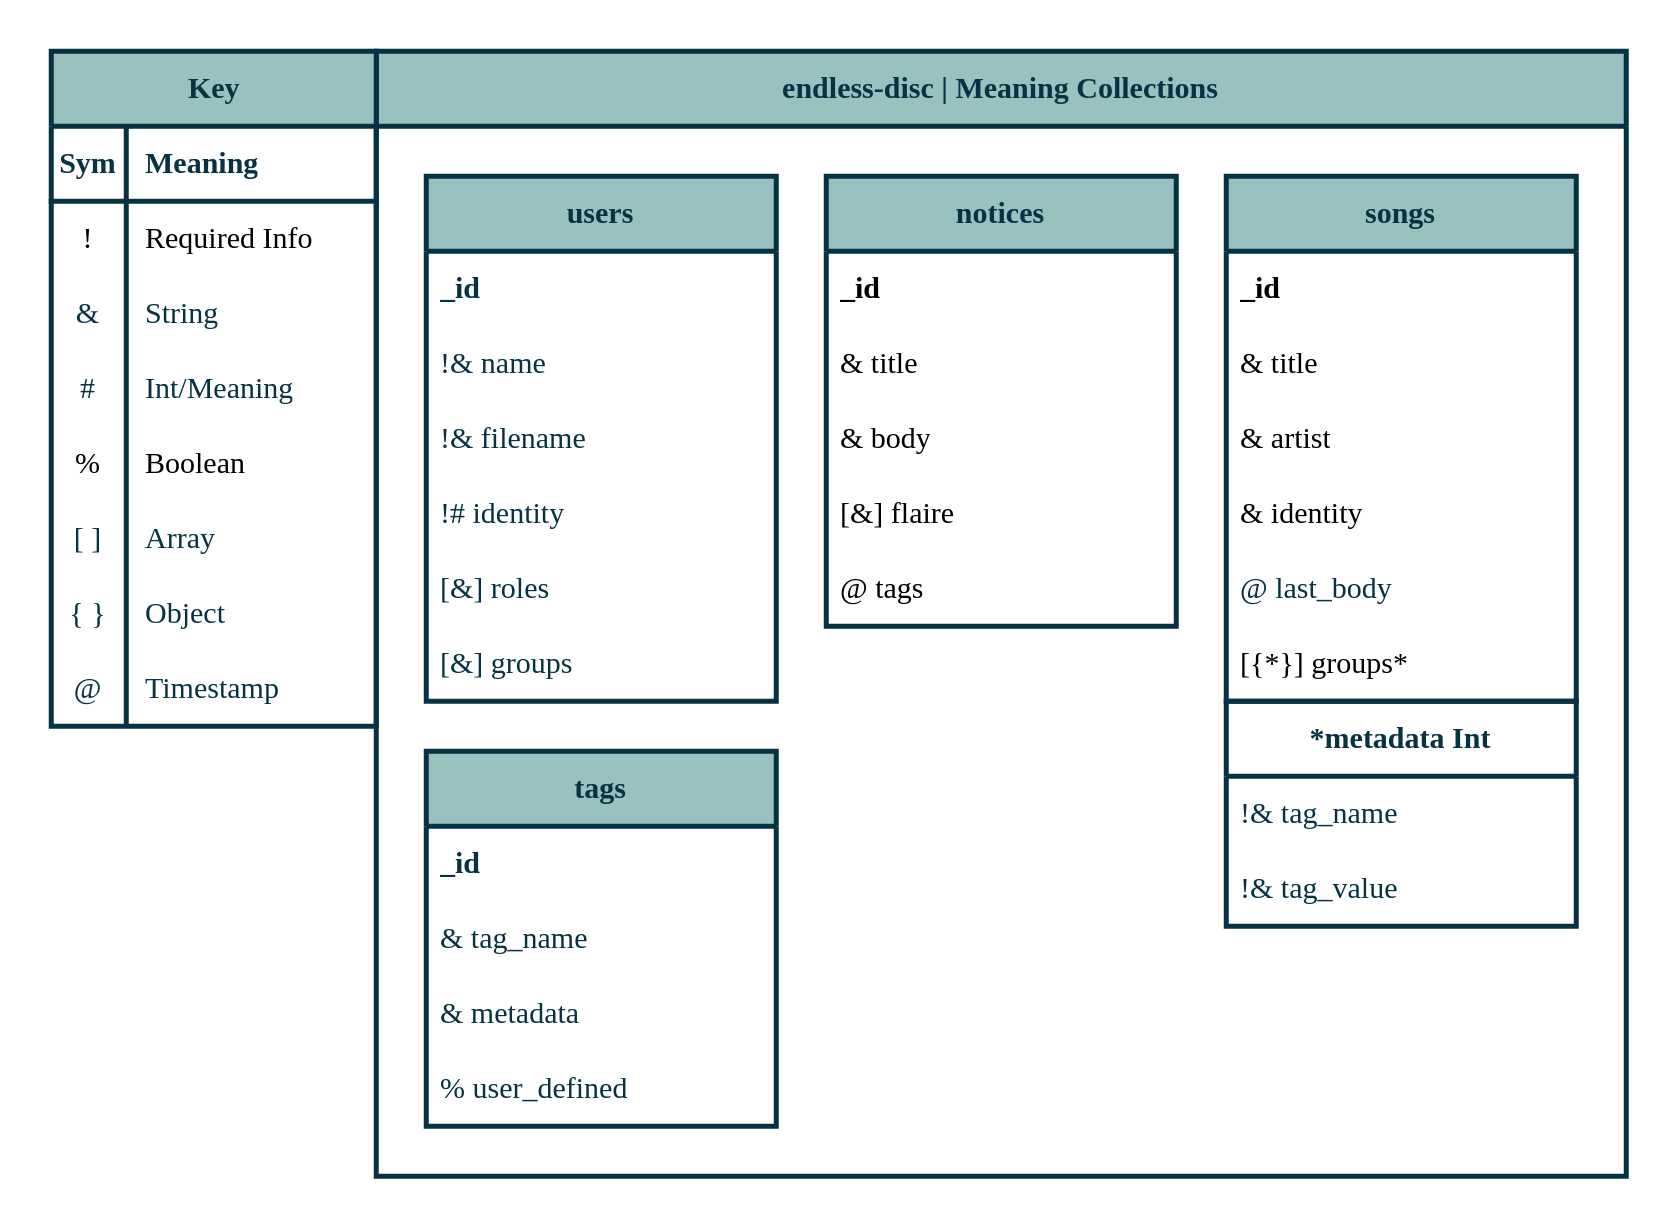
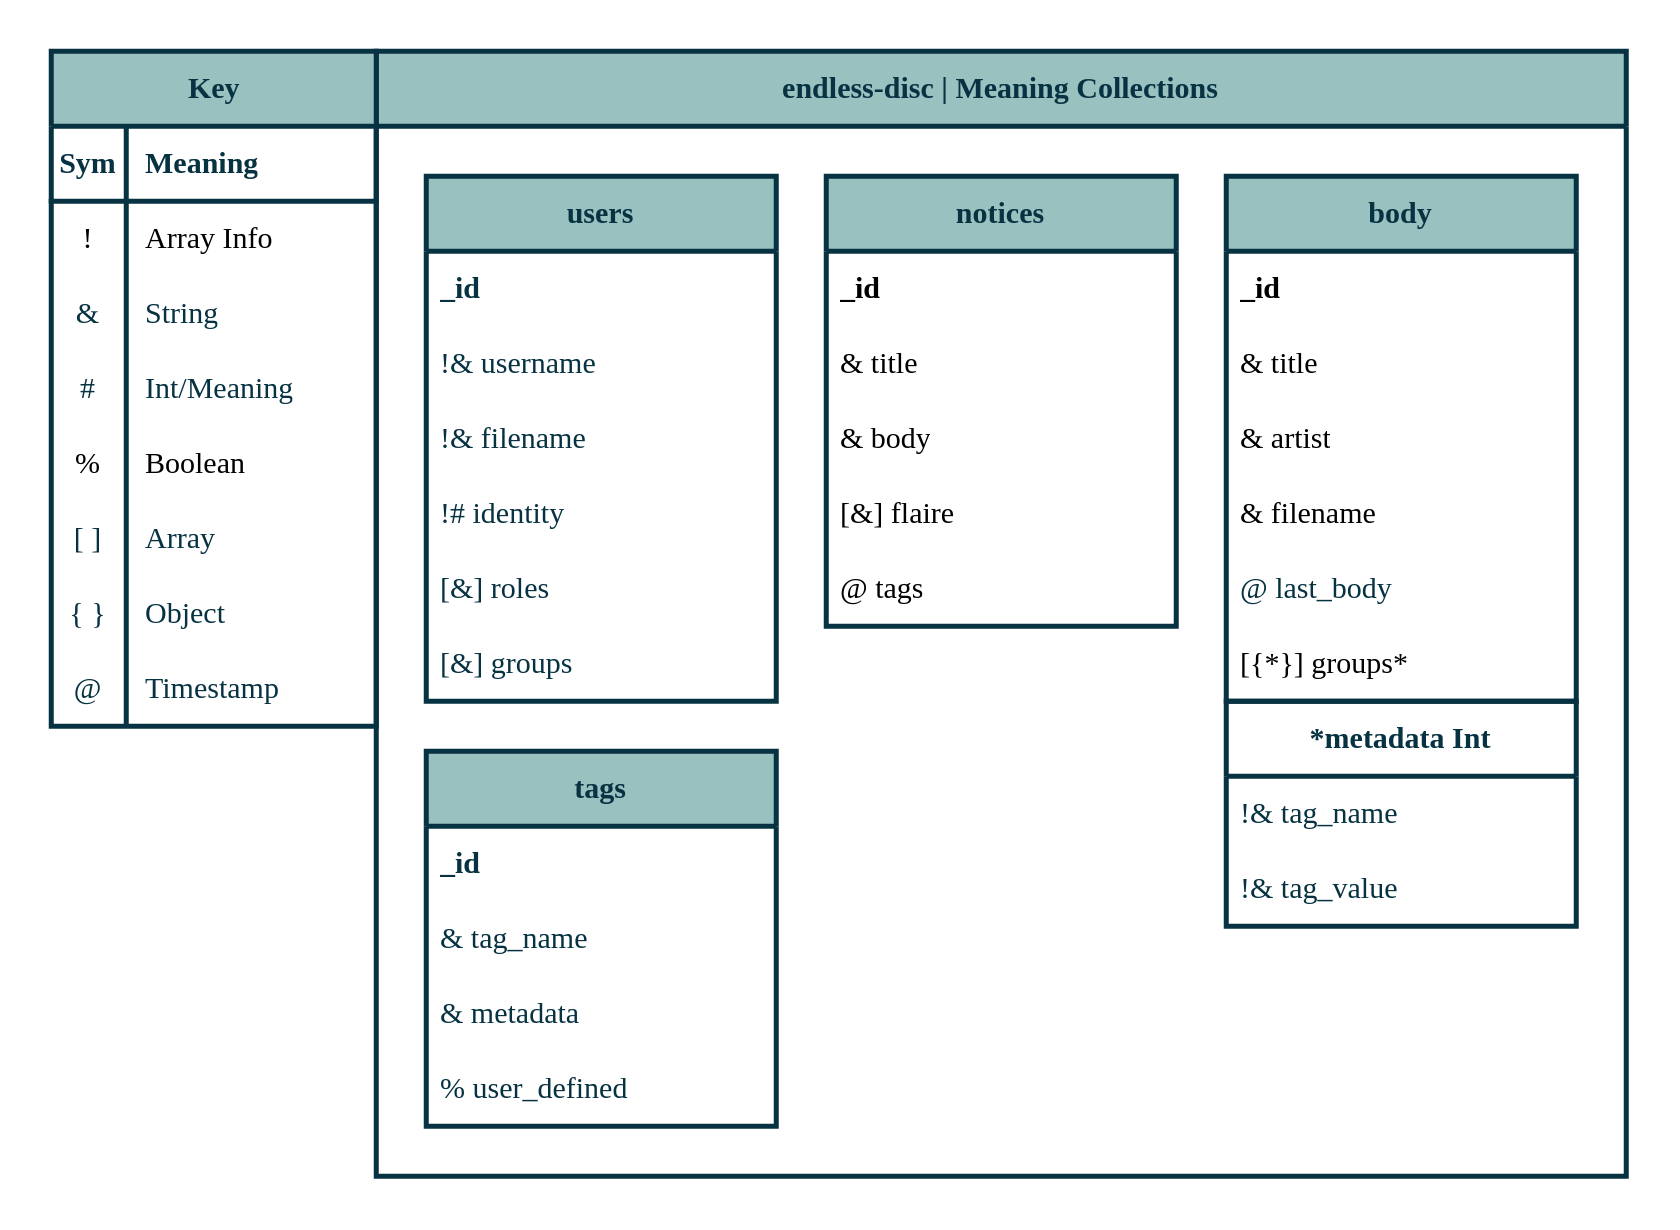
node "songs": label "songs" -> "body"
node "Required Info": label "Required Info" -> "Array Info"
node "!& name": label "!& name" -> "!& username"
node "& identity": label "& identity" -> "& filename"
